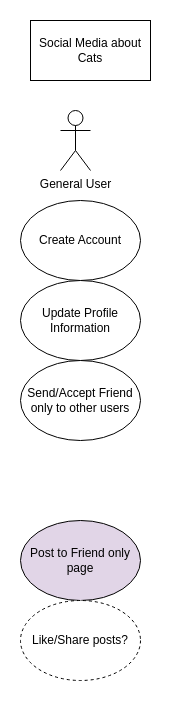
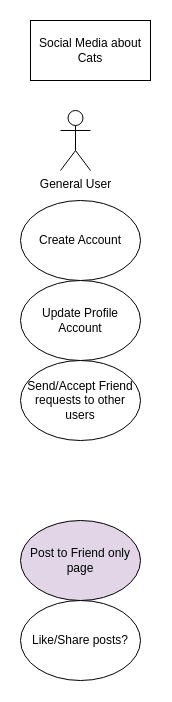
node "Update Profile Information": label "Update Profile Information" -> "Update Profile Account"
node "Send/Accept Friend only to other users": label "Send/Accept Friend only to other users" -> "Send/Accept Friend requests to other users"
node "Like/Share posts?": style dashed -> solid
